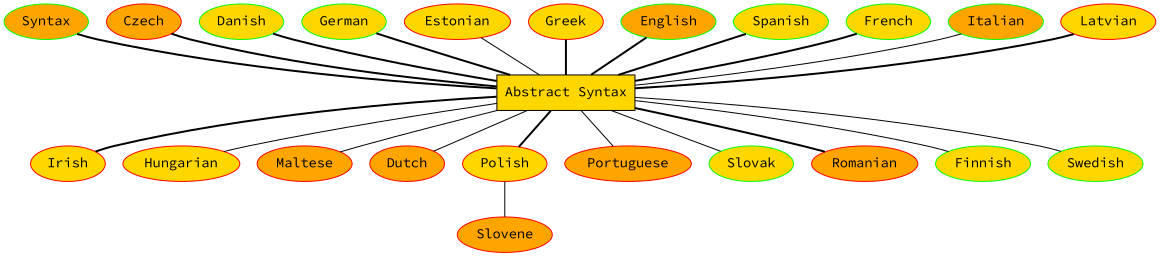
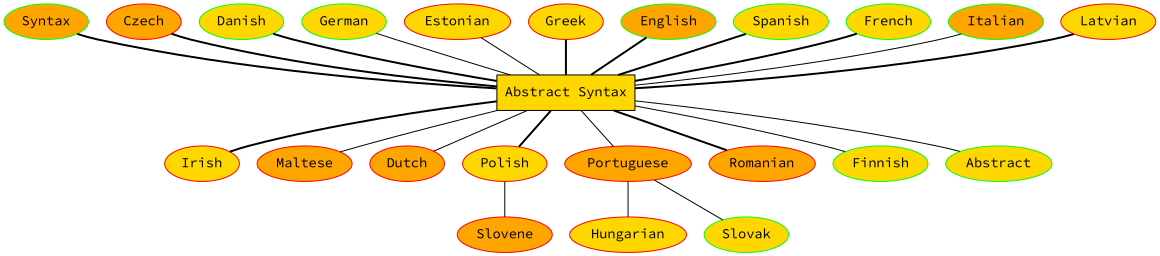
edge "German" -- "Abstract Syntax": style bold -> solid
edge "Abstract Syntax" -- "Hungarian": now "Portuguese" -- "Hungarian"
edge "Abstract Syntax" -- "Slovak": now "Portuguese" -- "Slovak"
node "Swedish": label "Swedish" -> "Abstract"
